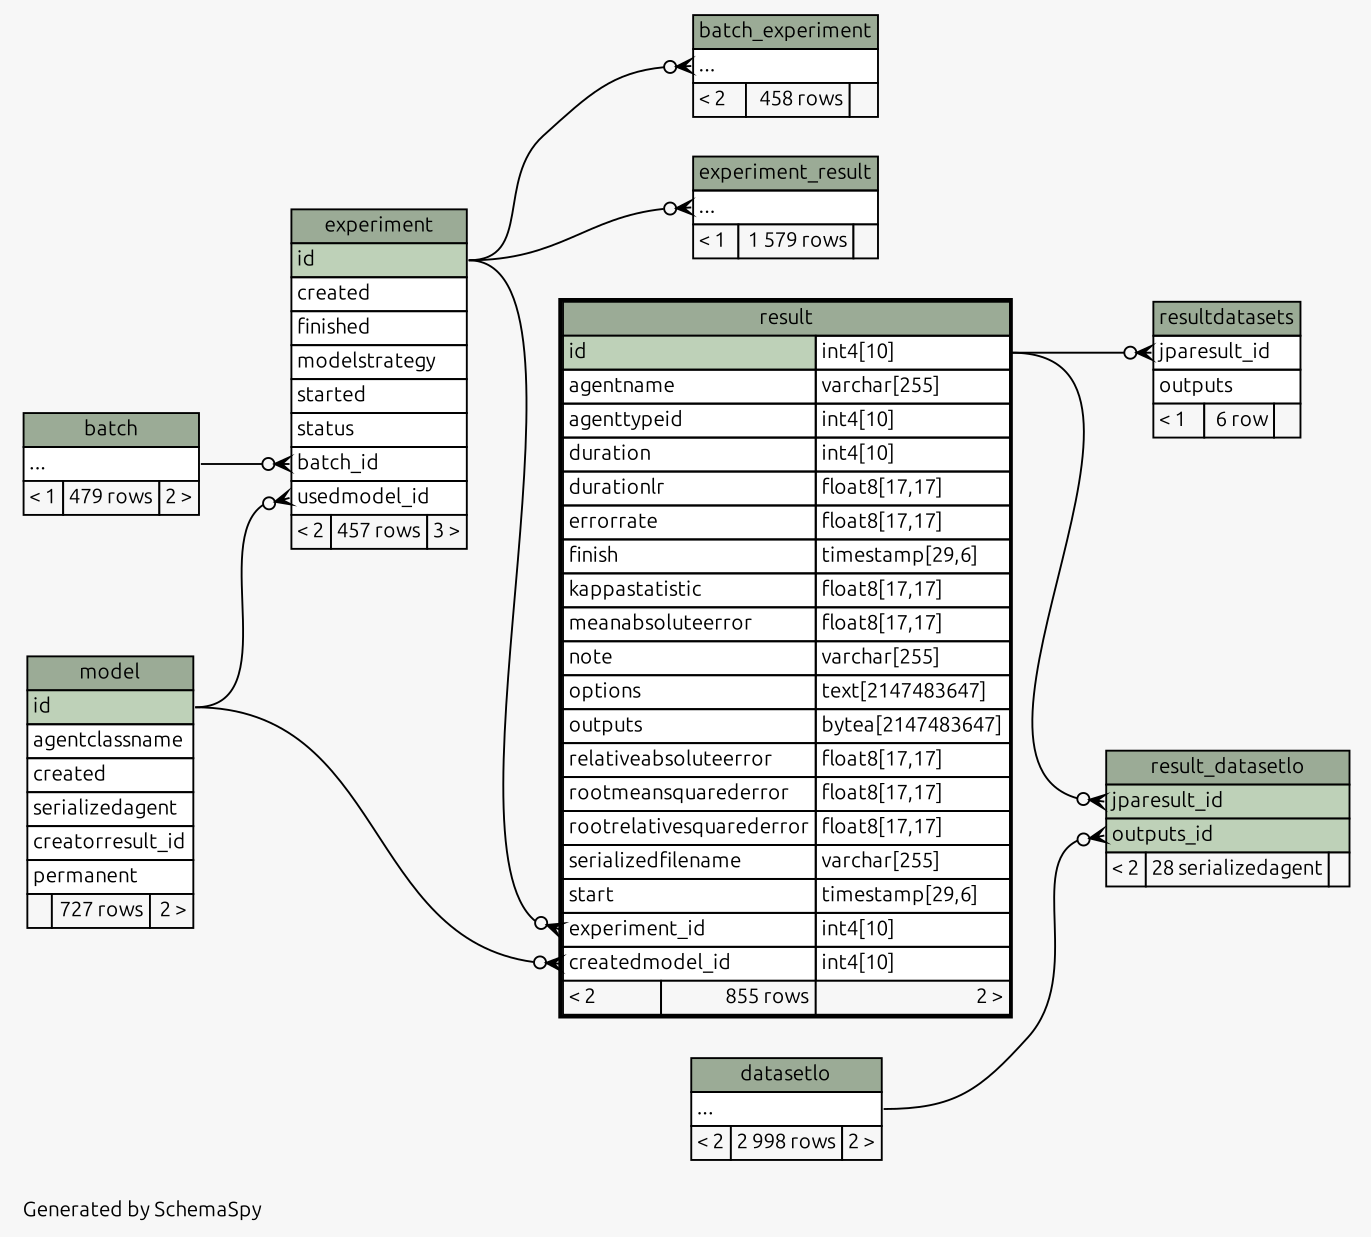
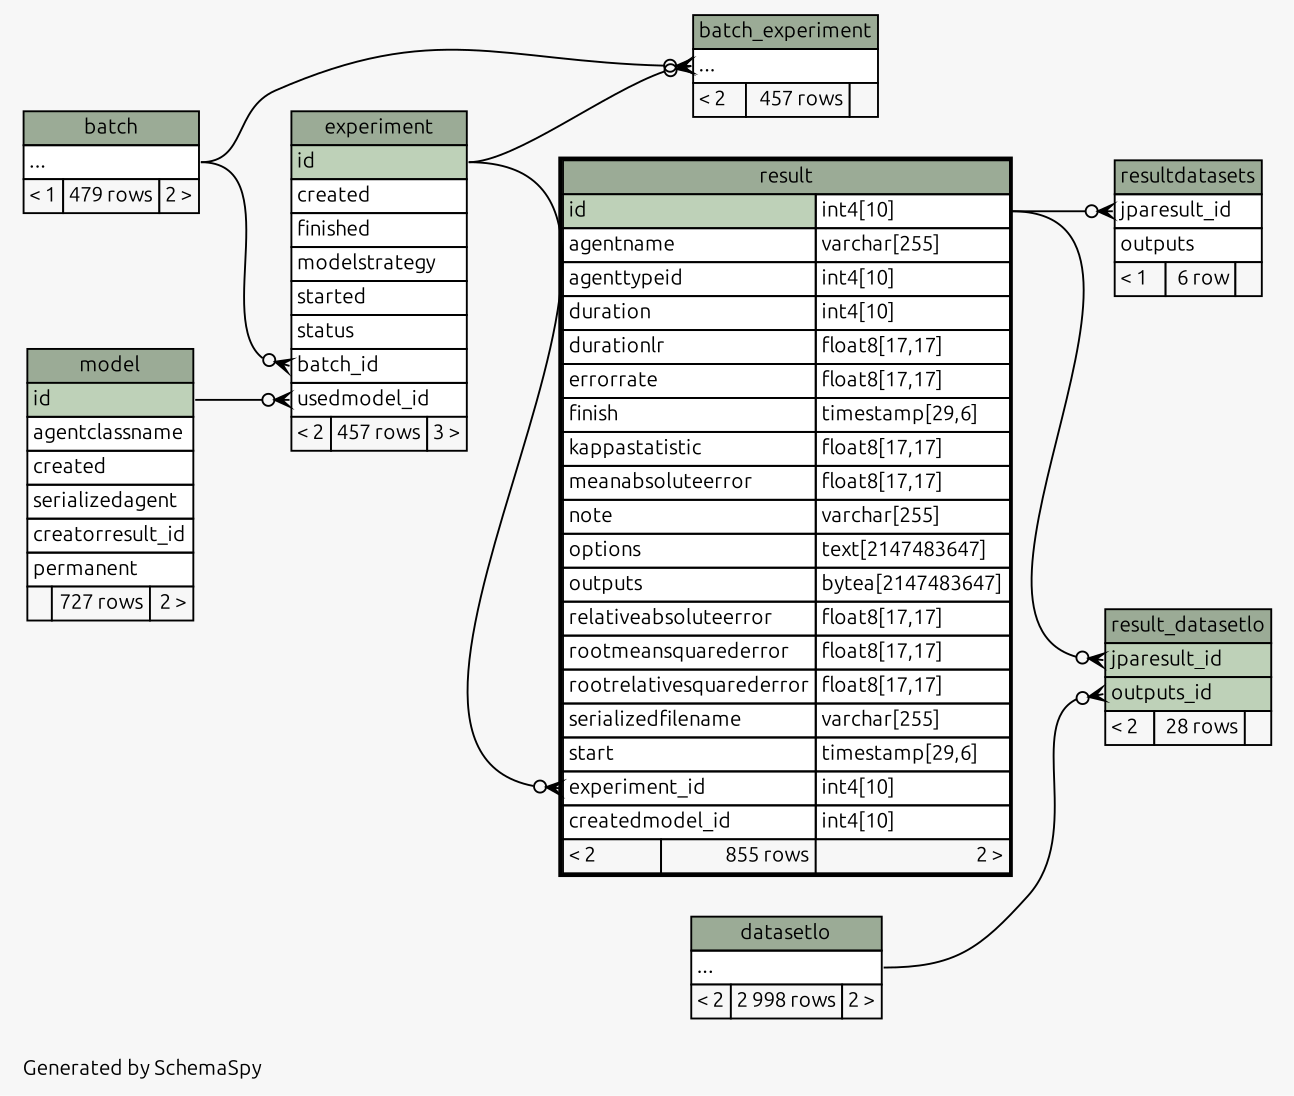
edge "batch" -> "batch_experiment": added
node "batch_experiment": text "458 rows" -> "457 rows"
node "experiment_result": removed
edge "model" -> "result": removed
node "result_datasetlo": text "28 serializedagent" -> "28 rows"
